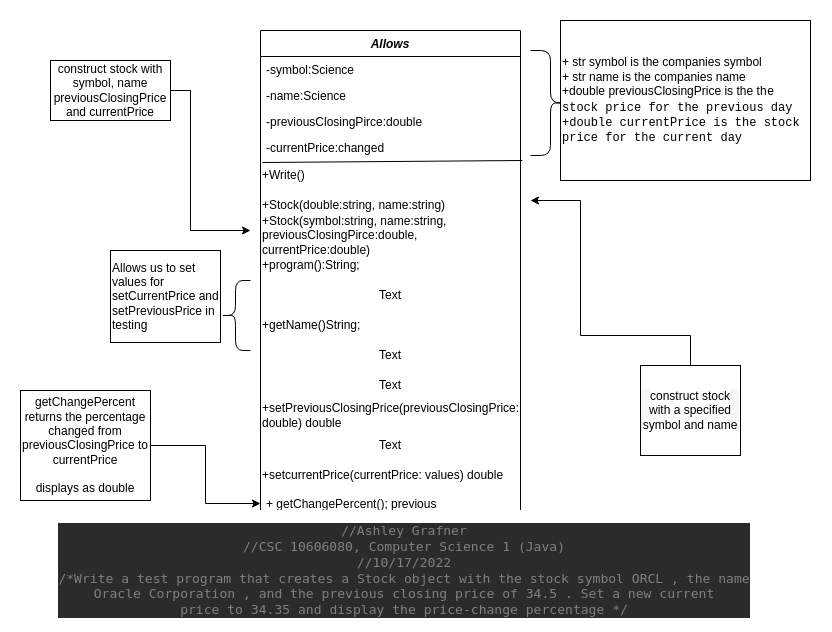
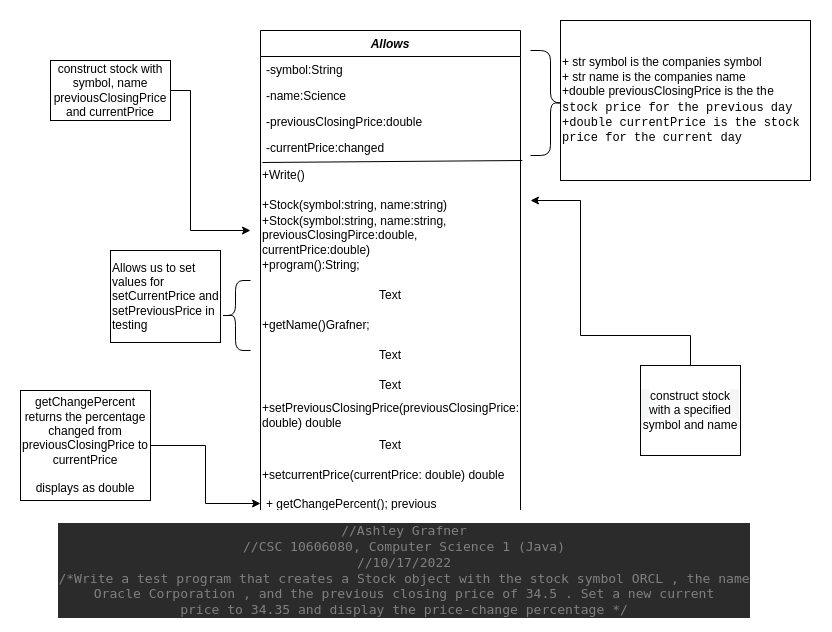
node "-symbol:Science": label "-symbol:Science" -> "-symbol:String"
node "-previousClosingPirce:double": label "-previousClosingPirce:double" -> "-previousClosingPrice:double"
node "+Stock(double:string, name:string)": label "+Stock(double:string, name:string)" -> "+Stock(symbol:string, name:string)"
node "+getName()String;": label "+getName()String;" -> "+getName()Grafner;"
node "+setcurrentPrice(currentPrice: values) double": label "+setcurrentPrice(currentPrice: values) double" -> "+setcurrentPrice(currentPrice: double) double"
